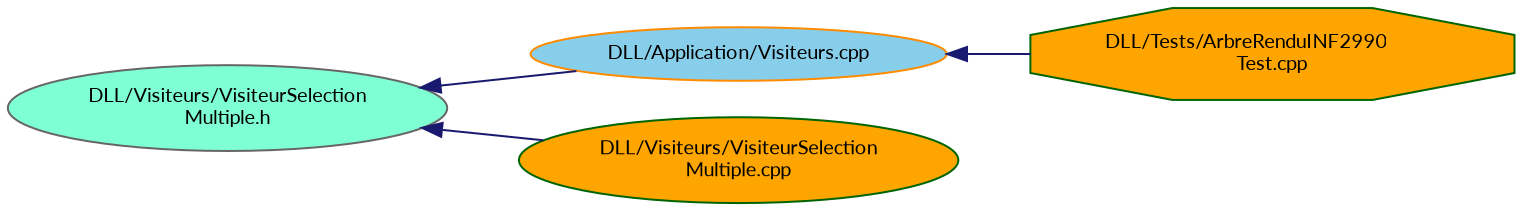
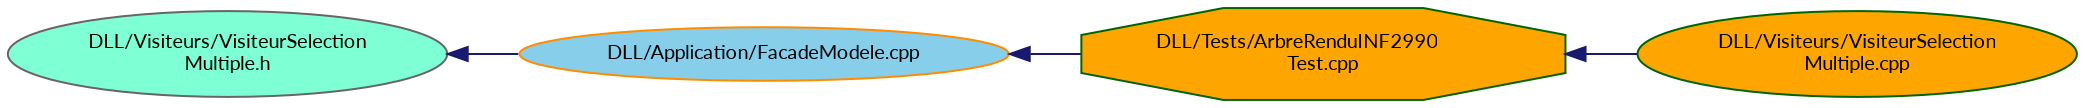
node "DLL/Application/Visiteurs.cpp": label "DLL/Application/Visiteurs.cpp" -> "DLL/Application/FacadeModele.cpp"
edge "DLL/Visiteurs/VisiteurSelection Multiple.cpp" -> "DLL/Visiteurs/VisiteurSelection Multiple.h": now "DLL/Visiteurs/VisiteurSelection Multiple.cpp" -> "DLL/Tests/ArbreRenduINF2990 Test.cpp"
